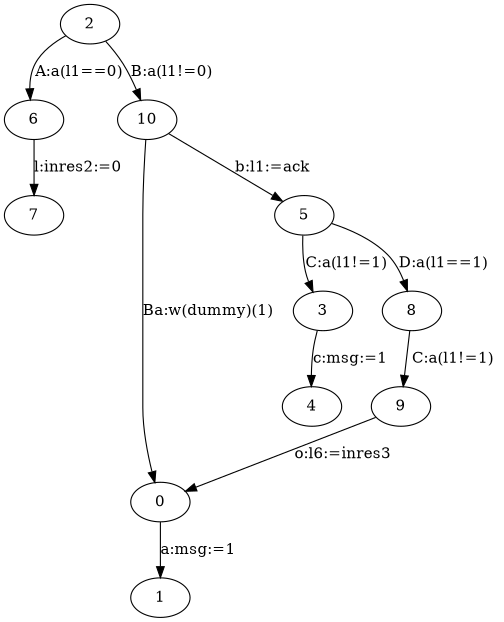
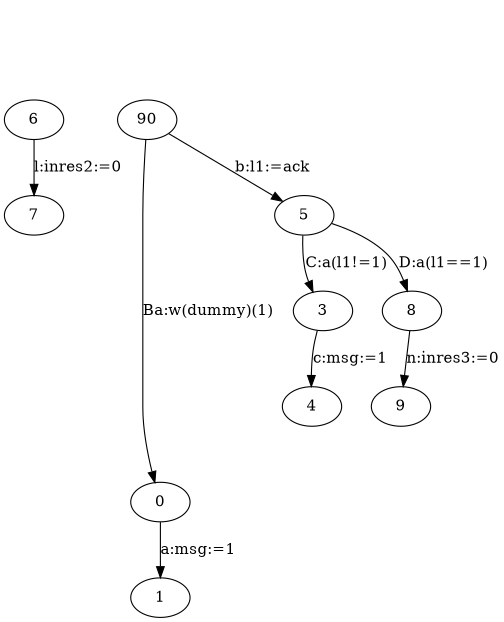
node "2": removed
node "10": label "10" -> "90"
edge "8" -> "9": label "C:a(l1!=1)" -> "n:inres3:=0"
edge "9" -> "0": removed, label "o:l6:=inres3"
